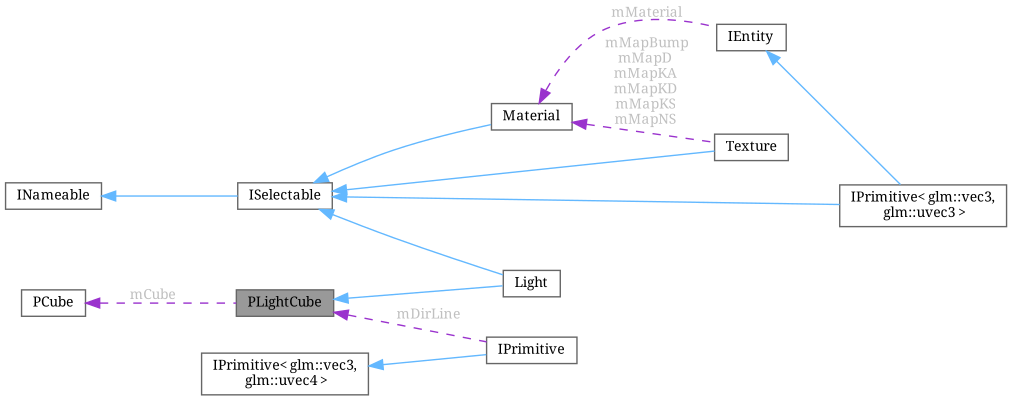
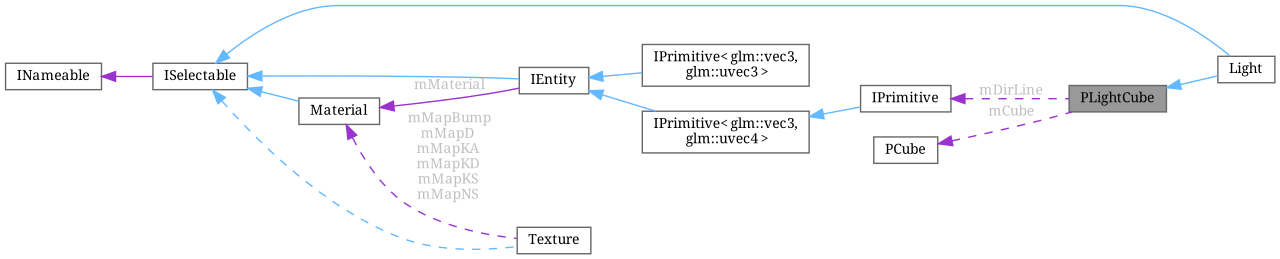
edge "IEntity" -> "Material": style dashed -> solid
edge "IPrimitive< glm::vec3, glm::uvec4 >" -> "IEntity": added
edge "Texture" -> "ISelectable": style solid -> dashed
edge "ISelectable" -> "INameable": color steelblue1 -> darkorchid3
edge "IPrimitive< glm::vec3, glm::uvec3 >" -> "ISelectable": now "IEntity" -> "ISelectable"
edge "IPrimitive" -> "PLightCube": reversed
